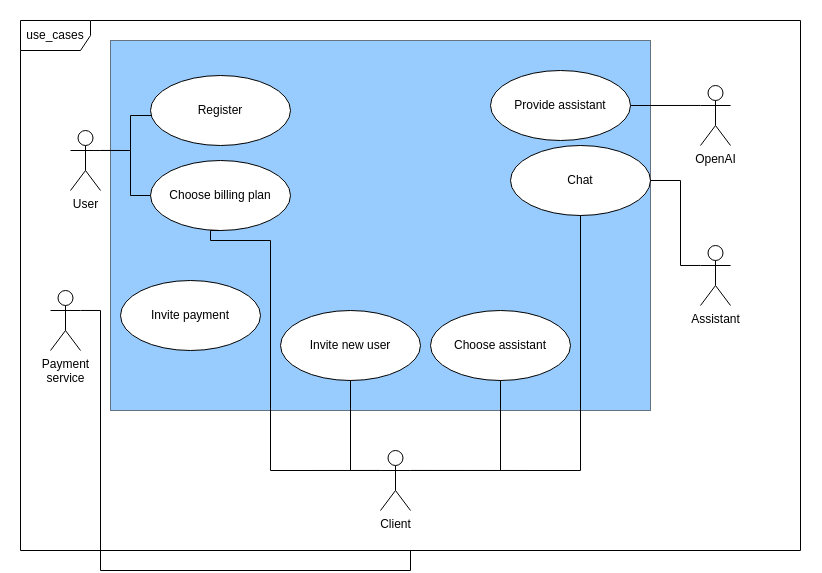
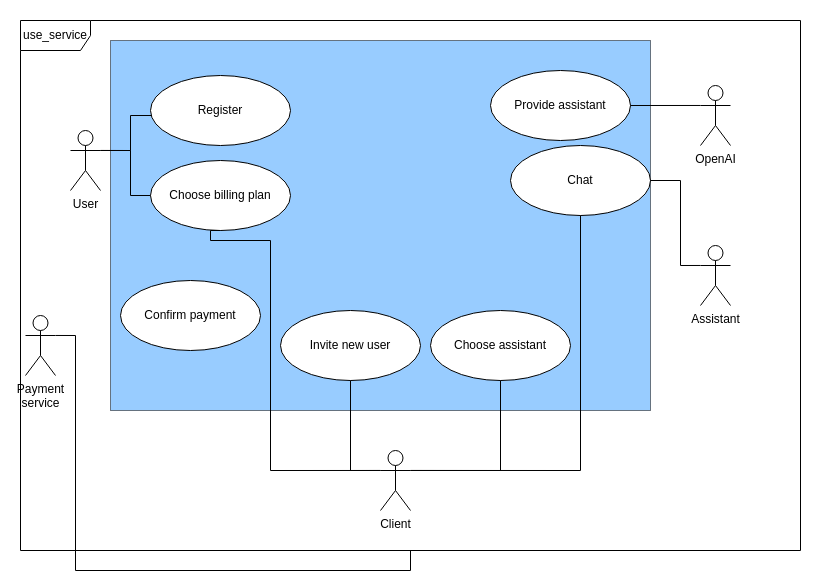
node "use_cases": label "use_cases" -> "use_service"
node "Invite payment": label "Invite payment" -> "Confirm payment"
node "Payment service": moved (66, 321) -> (41, 346)
